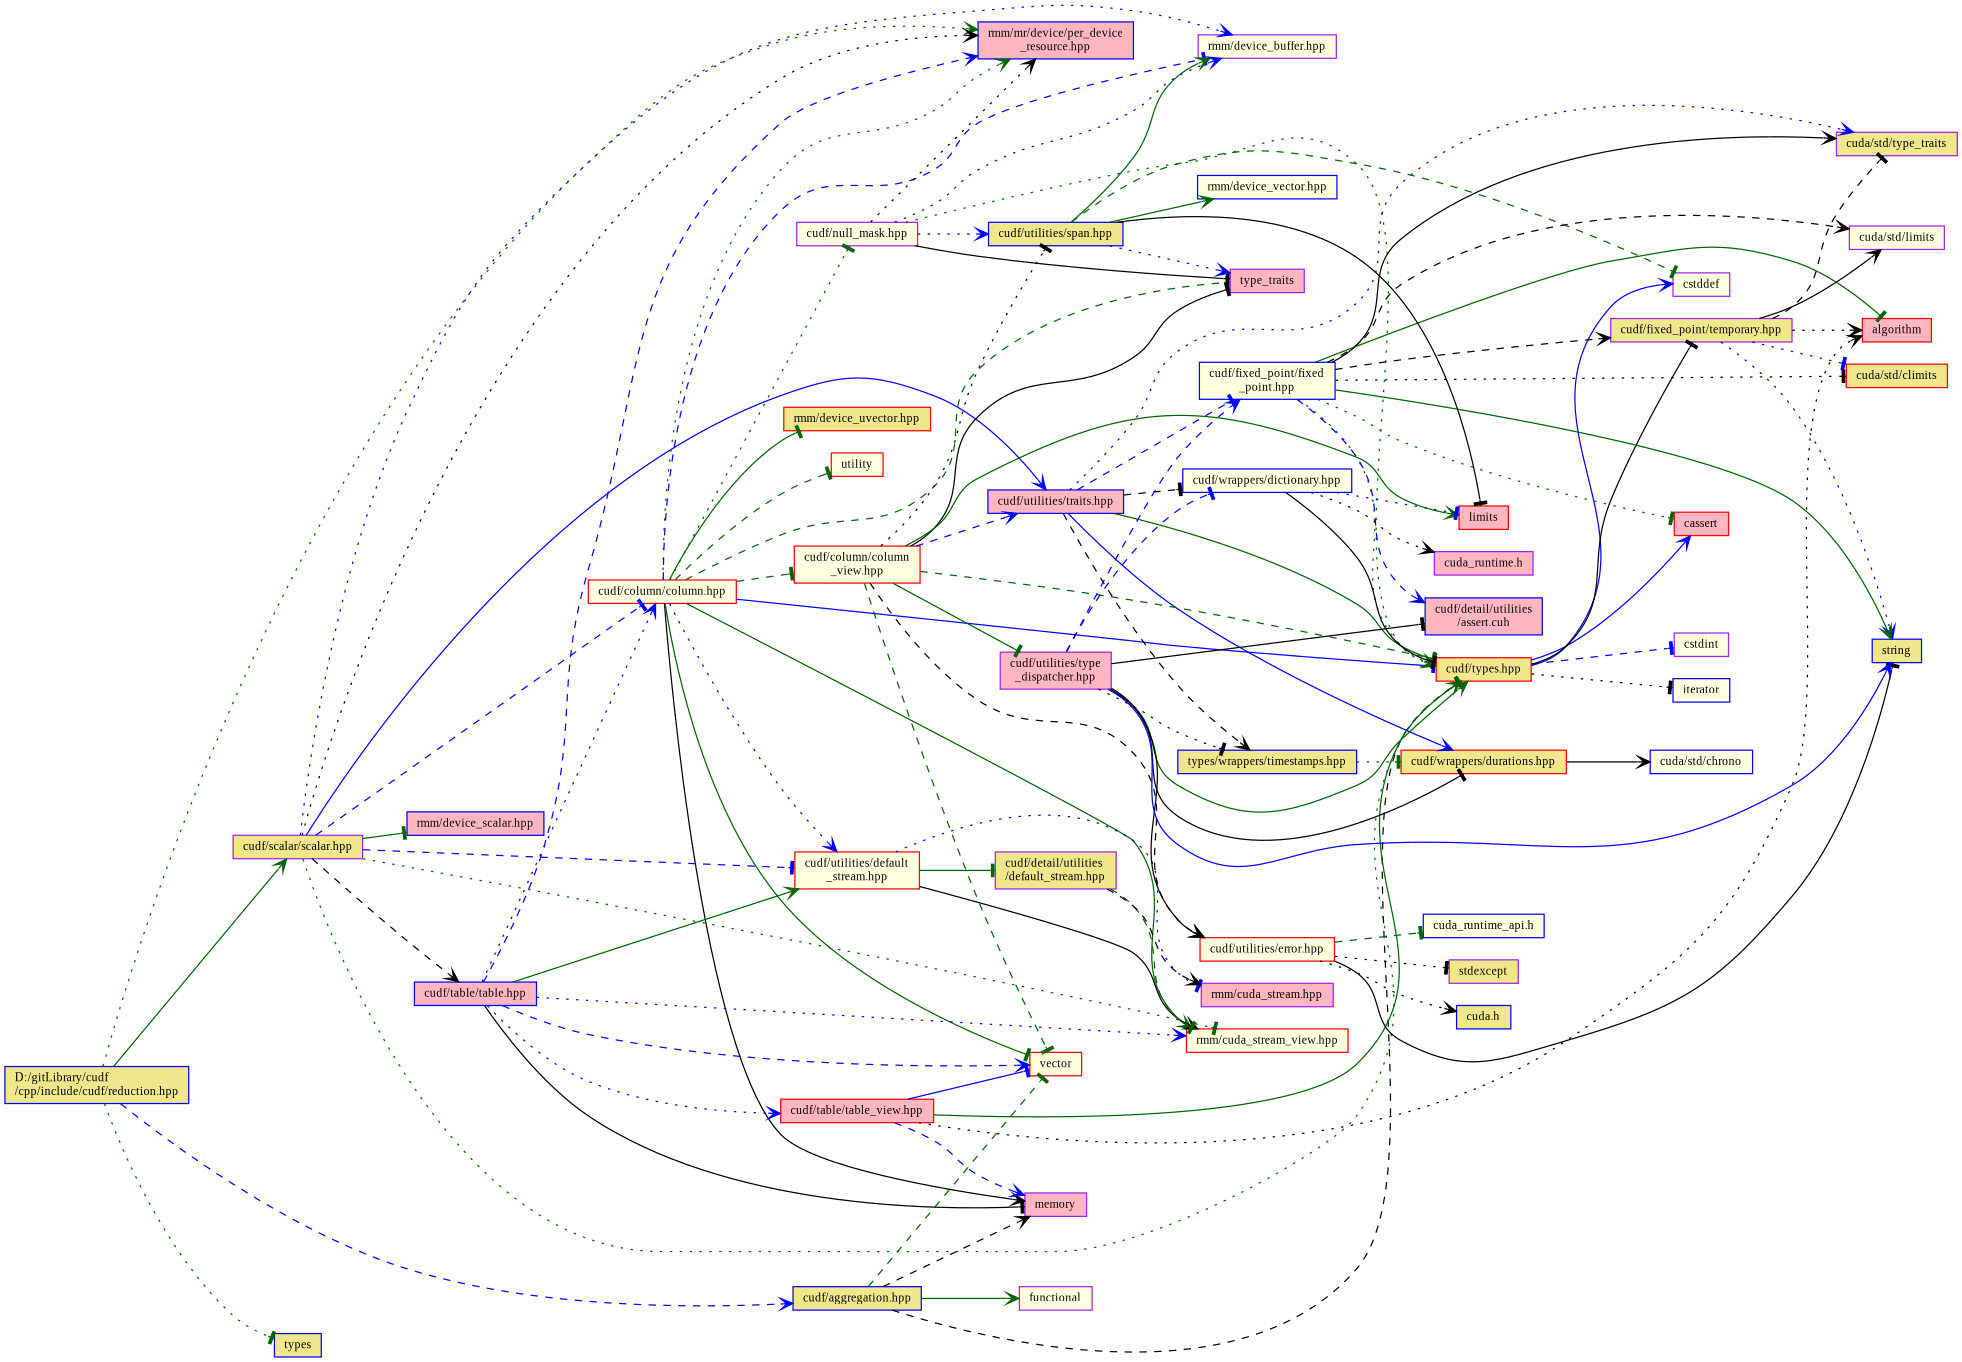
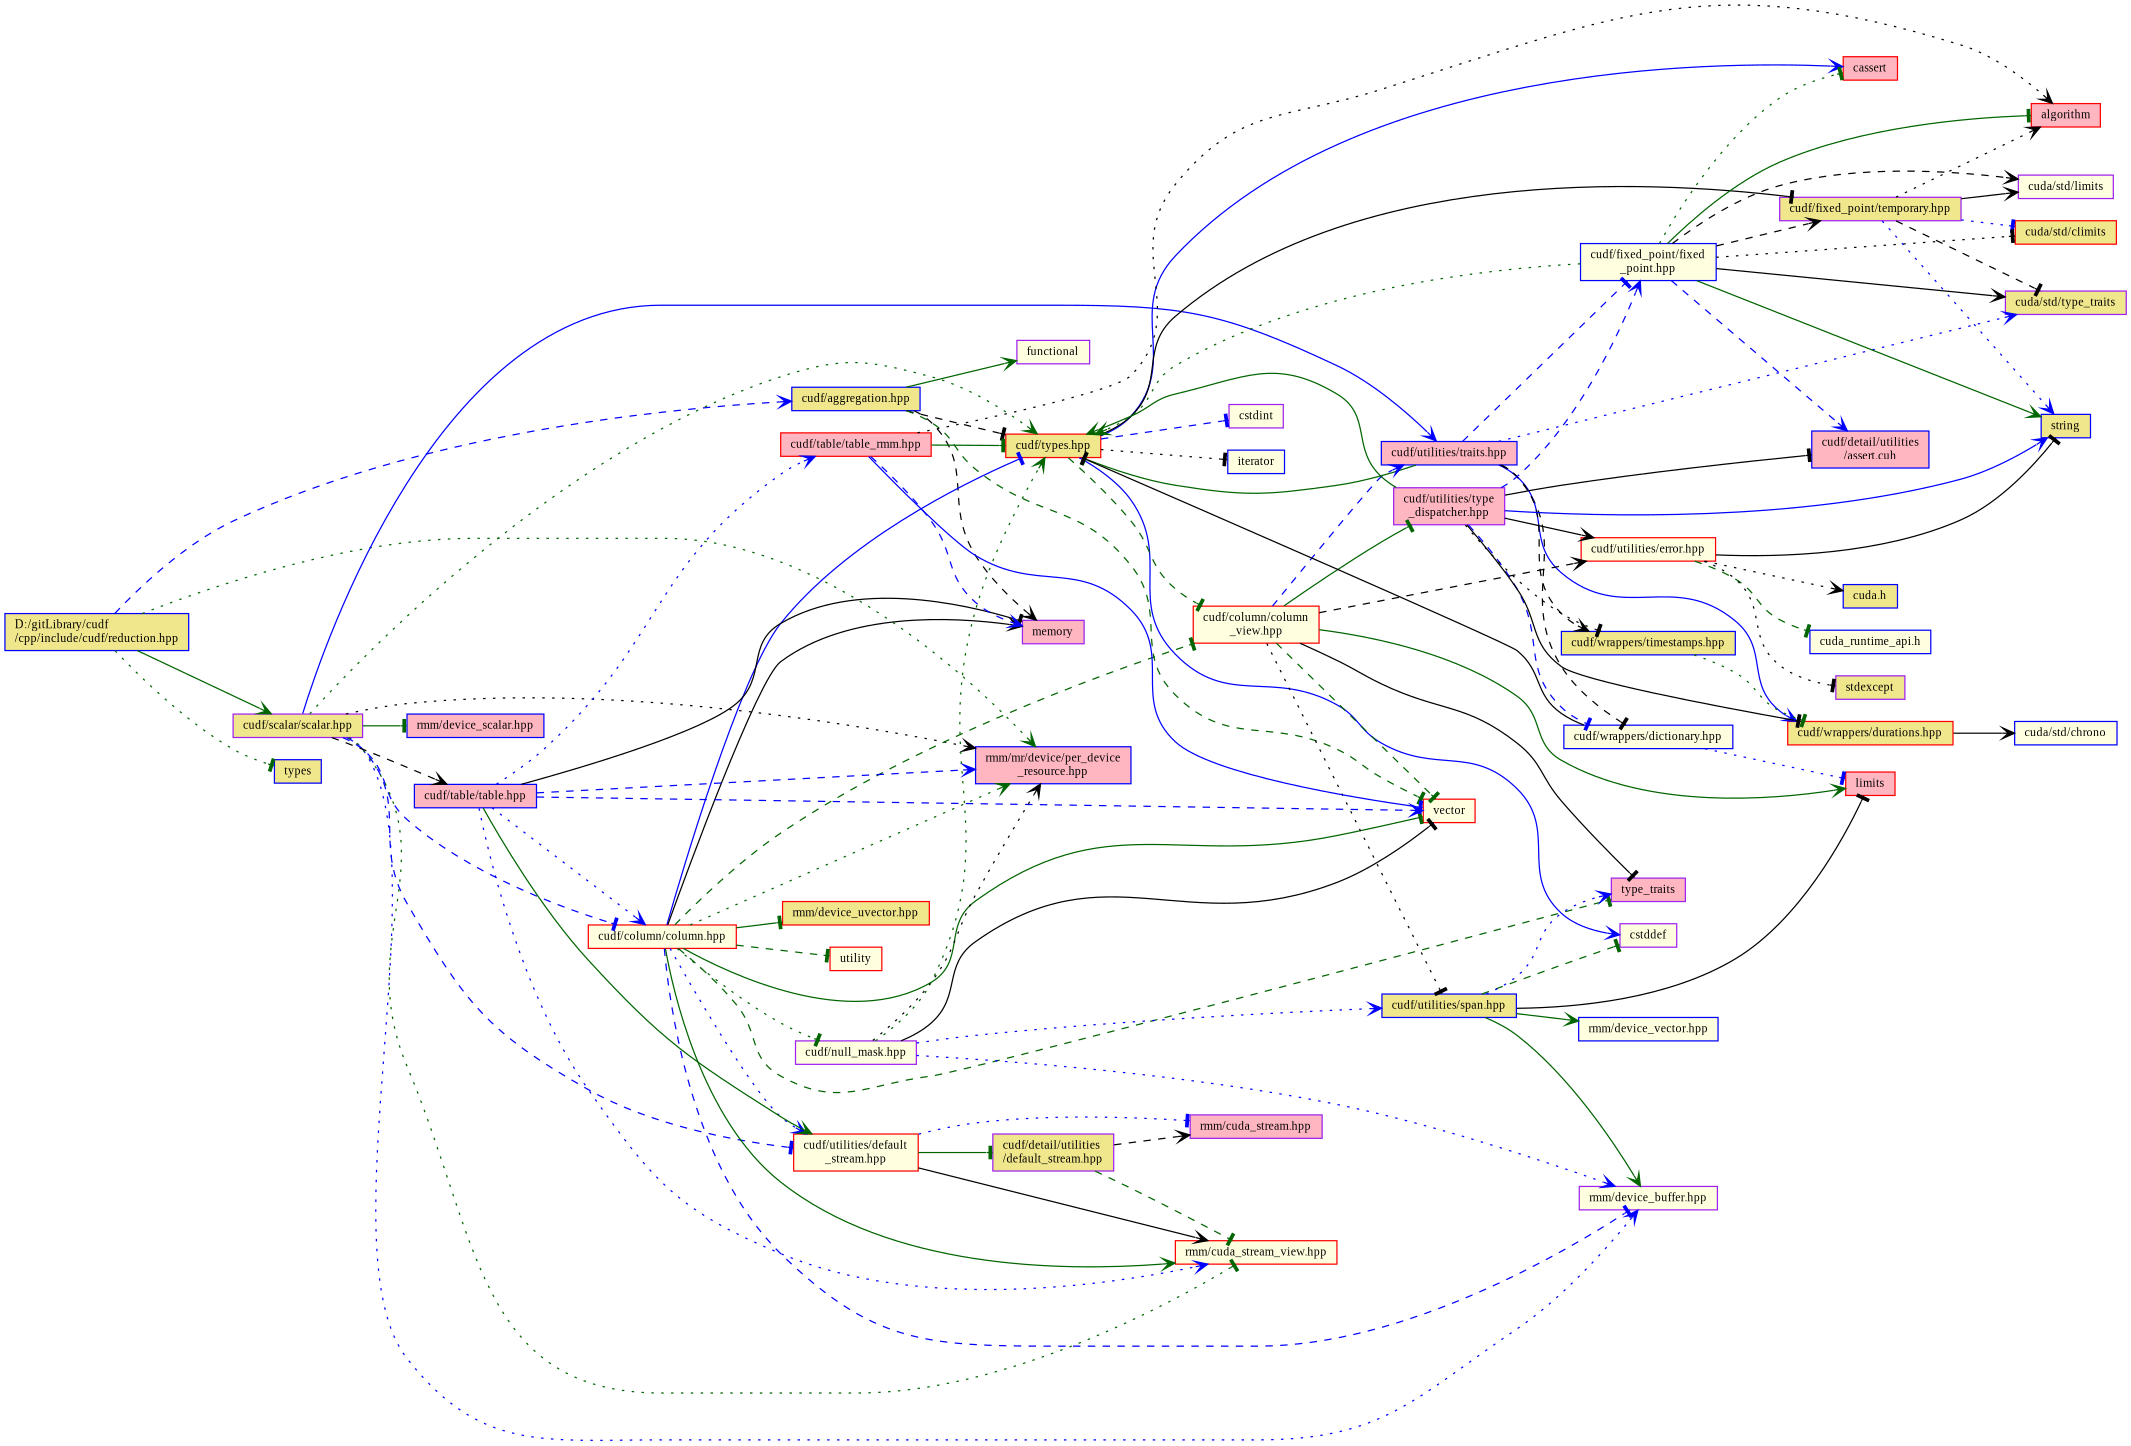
edge "cudf/null_mask.hpp" -> "type_traits": now "cudf/null_mask.hpp" -> "vector"
node "cuda_runtime.h": removed
edge "cudf/column/column _view.hpp" -> "cudf/types.hpp": reversed
node "types/wrappers/timestamps.hpp": label "types/wrappers/timestamps.hpp" -> "cudf/wrappers/timestamps.hpp"
node "cudf/table/table_view.hpp": label "cudf/table/table_view.hpp" -> "cudf/table/table_rmm.hpp"
